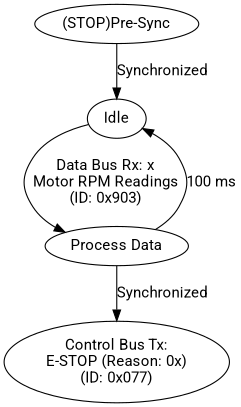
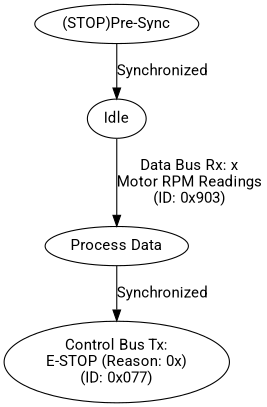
edge "Process Data" -> "Idle": removed, label "100 ms"
